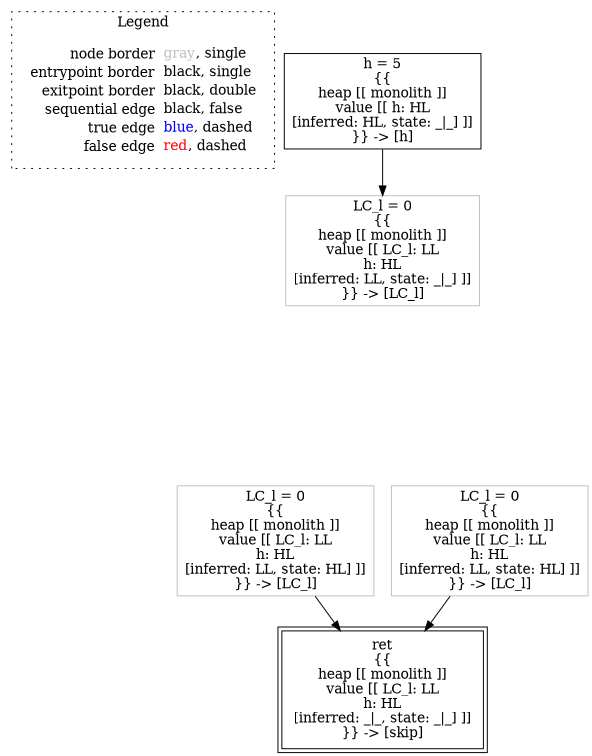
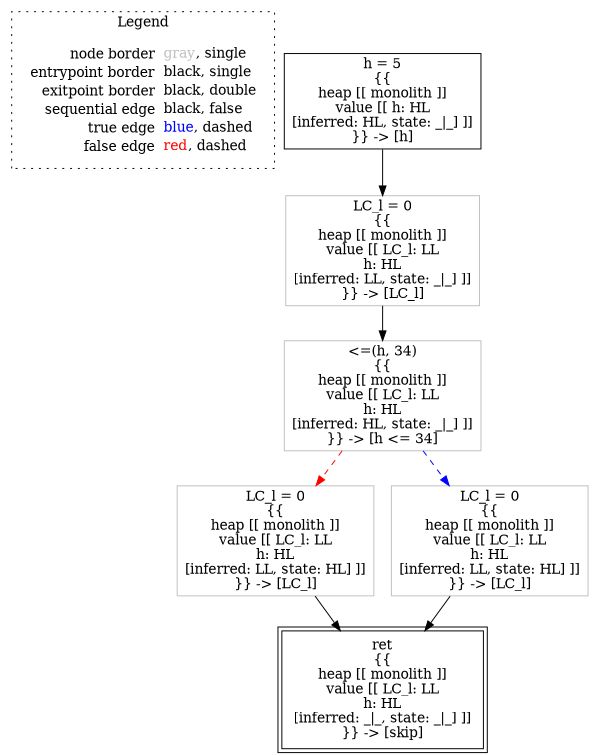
node "<=(h, 34)": added
